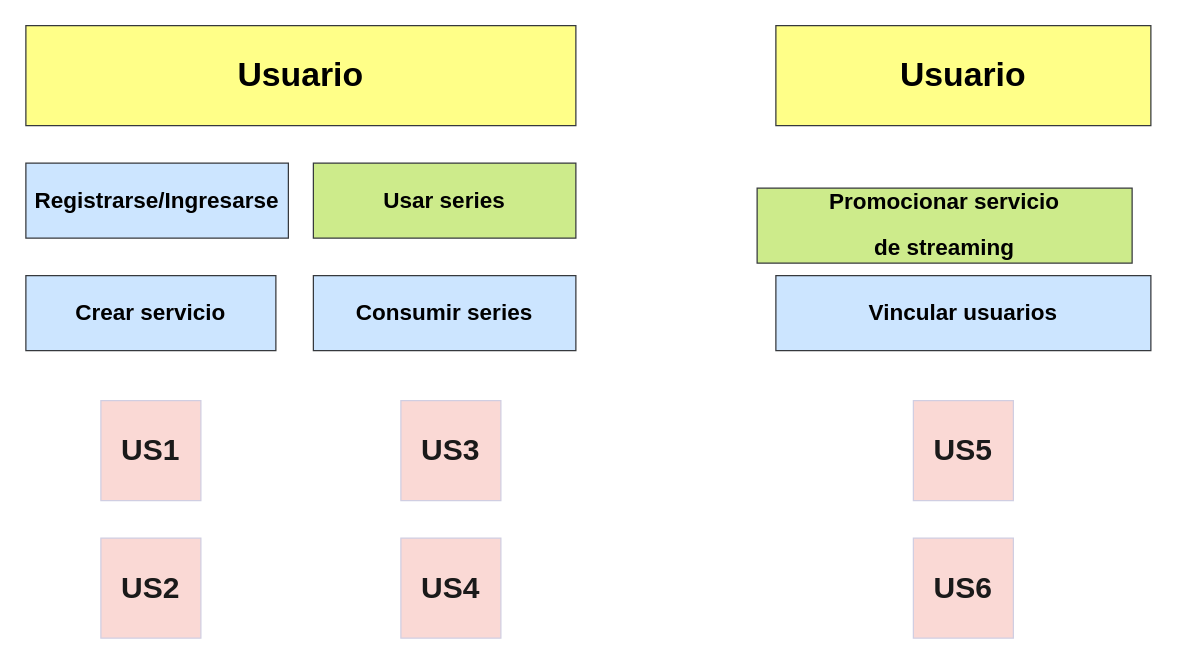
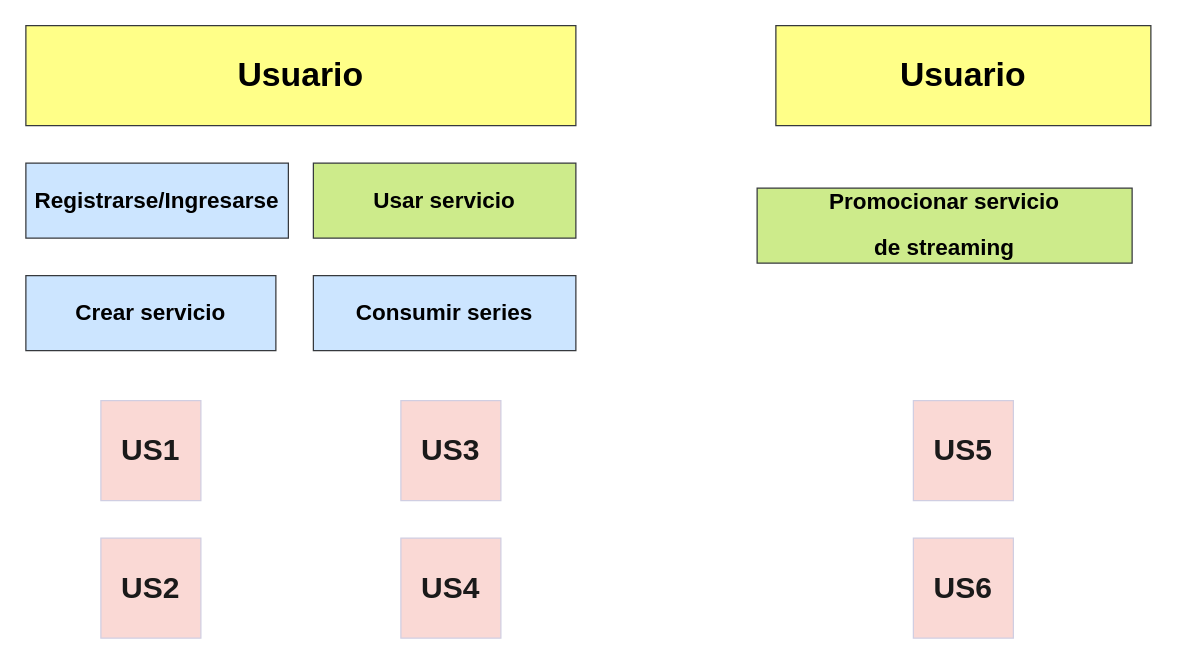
node "Usar series": label "Usar series" -> "Usar servicio"
node "Vincular usuarios": removed
